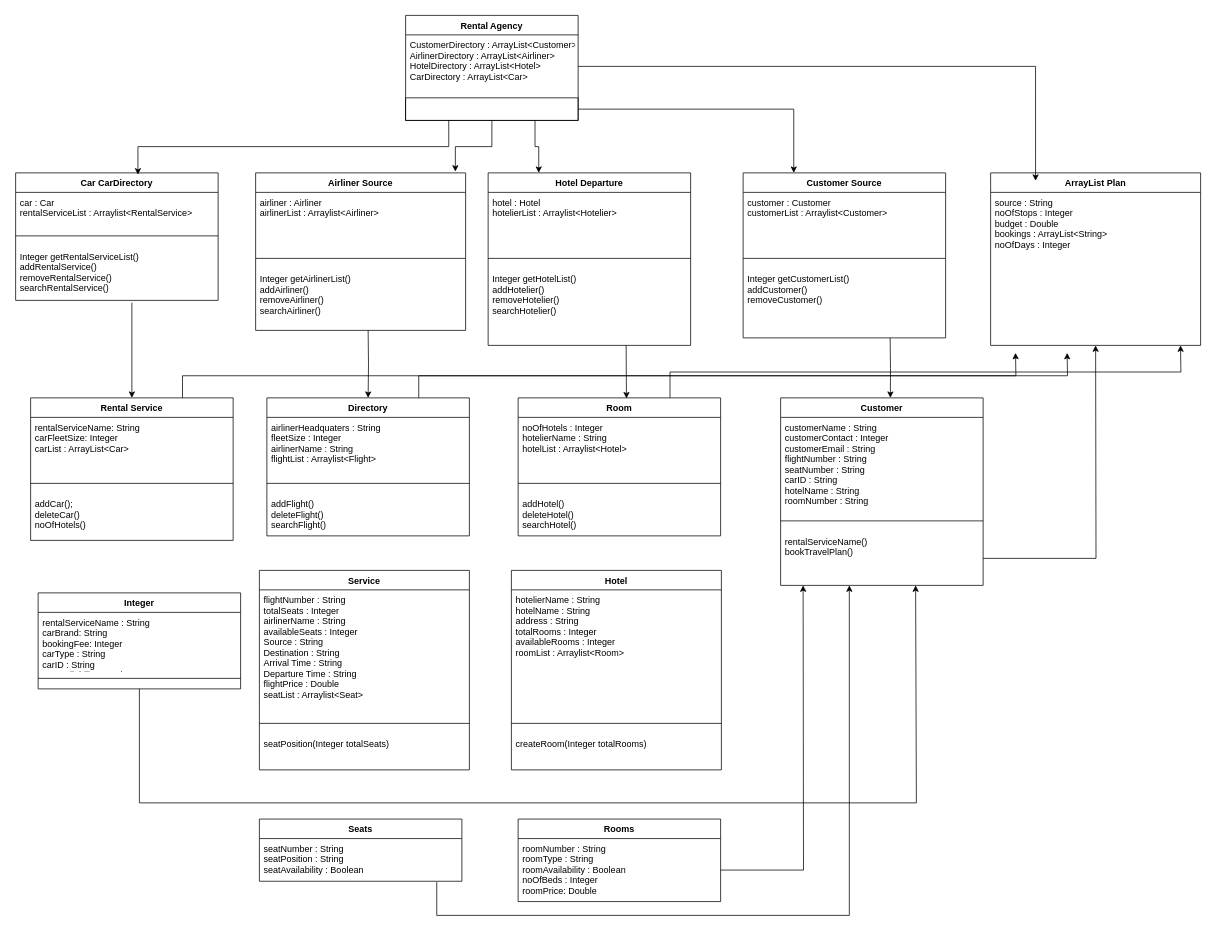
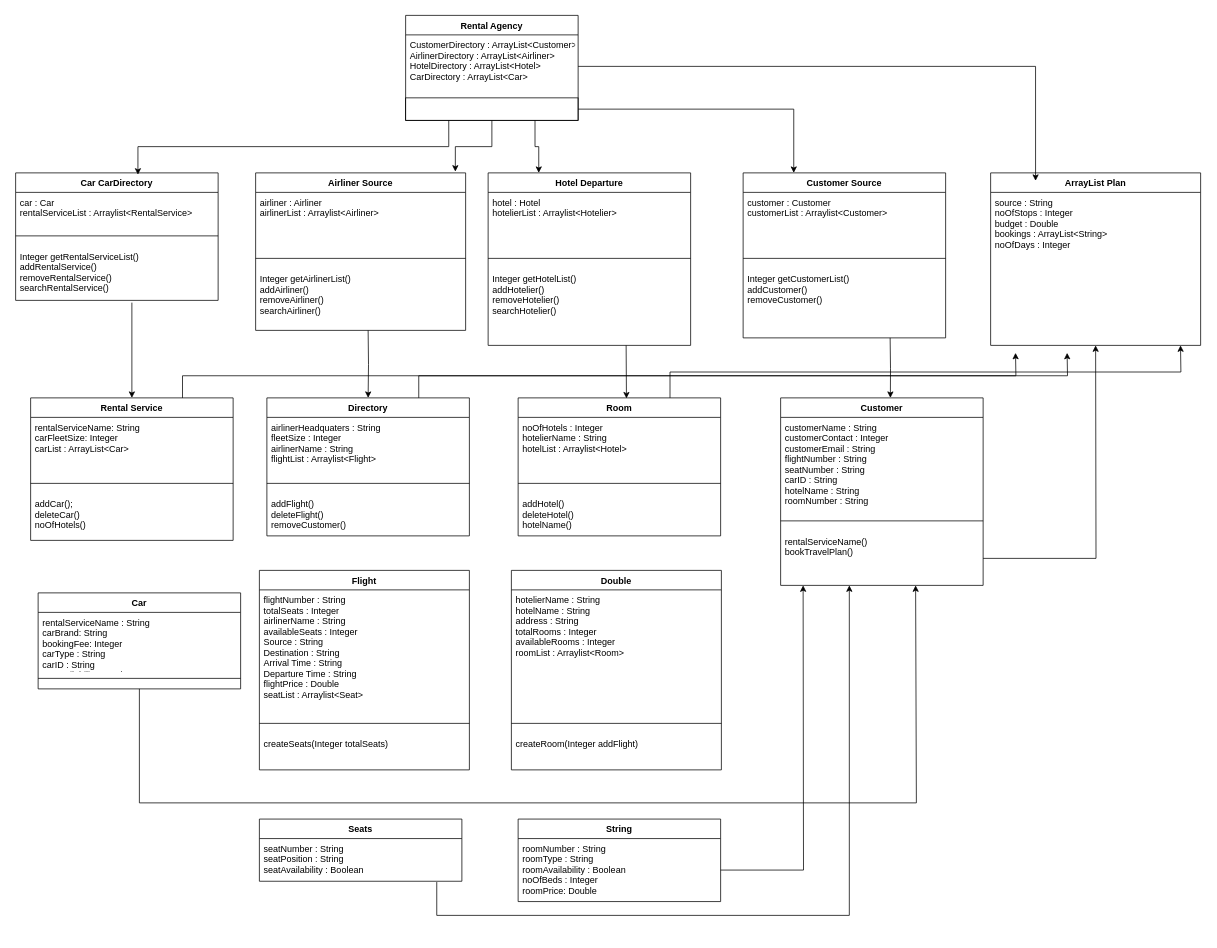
node "addFlight() deleteFlight() searchFlight()": label "addFlight() deleteFlight() searchFlight()" -> "addFlight() deleteFlight() removeCustomer()"
node "addHotel() deleteHotel() searchHotel()": label "addHotel() deleteHotel() searchHotel()" -> "addHotel() deleteHotel() hotelName()"
node "Service": label "Service" -> "Flight"
node "Hotel": label "Hotel" -> "Double"
node "Integer": label "Integer" -> "Car"
node "seatPosition(Integer totalSeats)": label "seatPosition(Integer totalSeats)" -> "createSeats(Integer totalSeats)"
node "createRoom(Integer totalRooms)": label "createRoom(Integer totalRooms)" -> "createRoom(Integer addFlight)"
node "Rooms": label "Rooms" -> "String"
